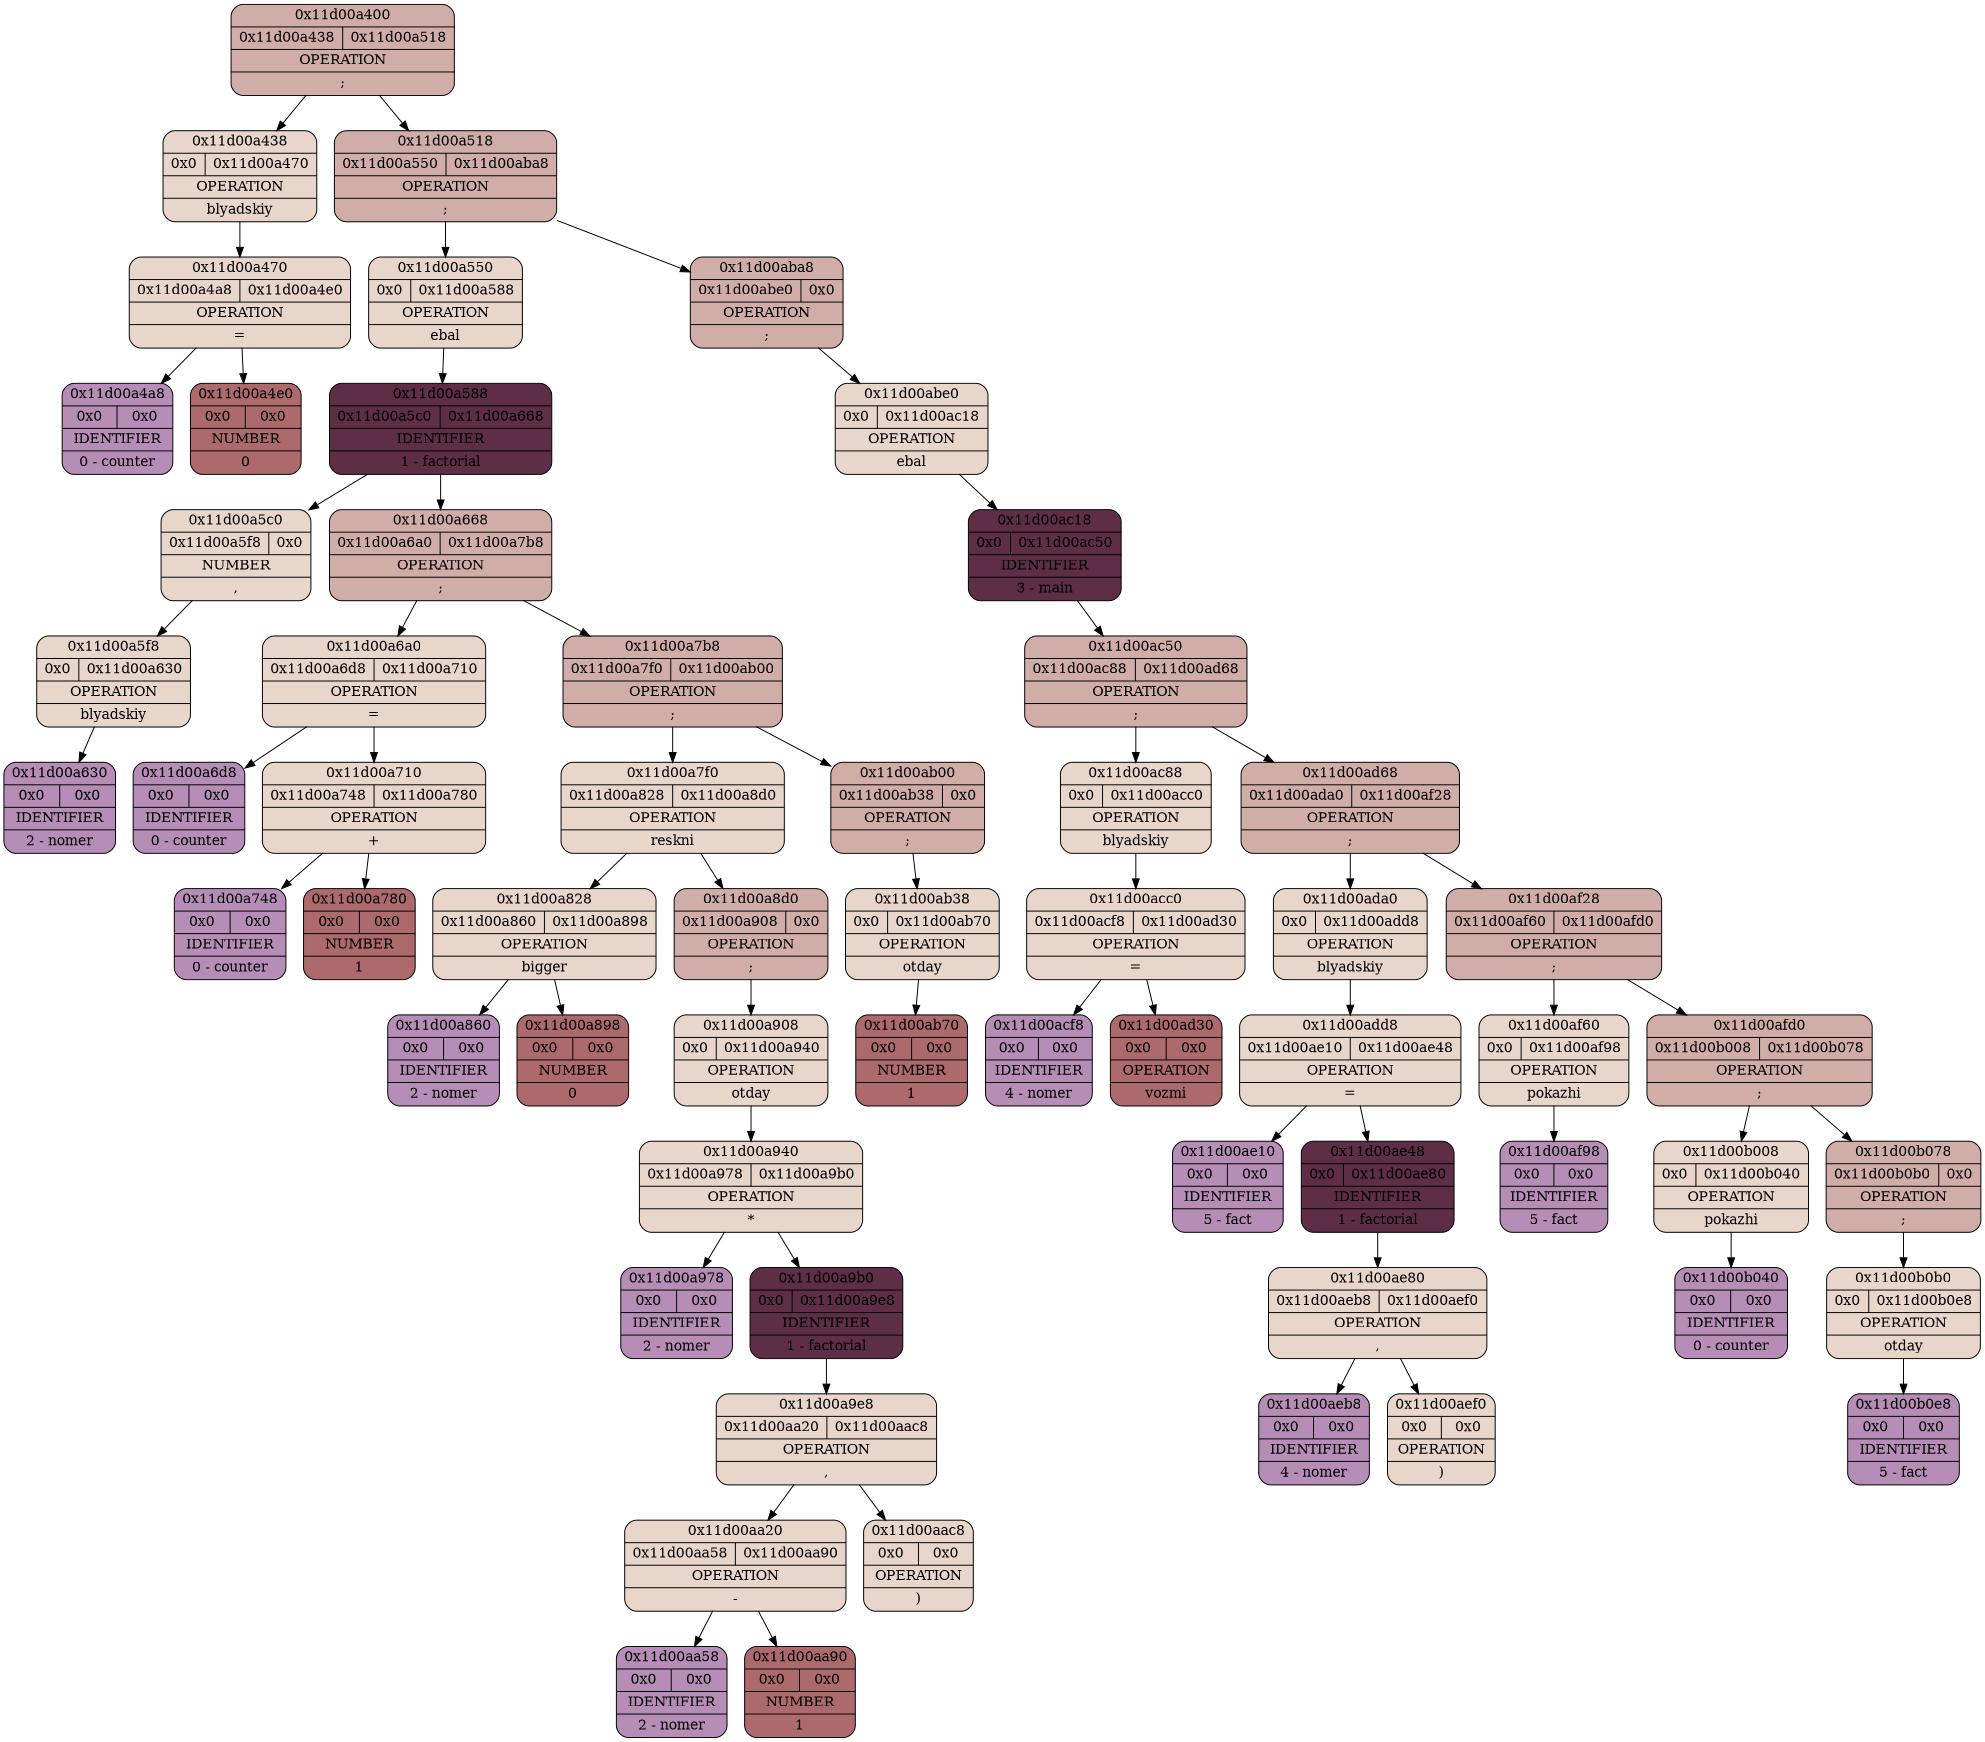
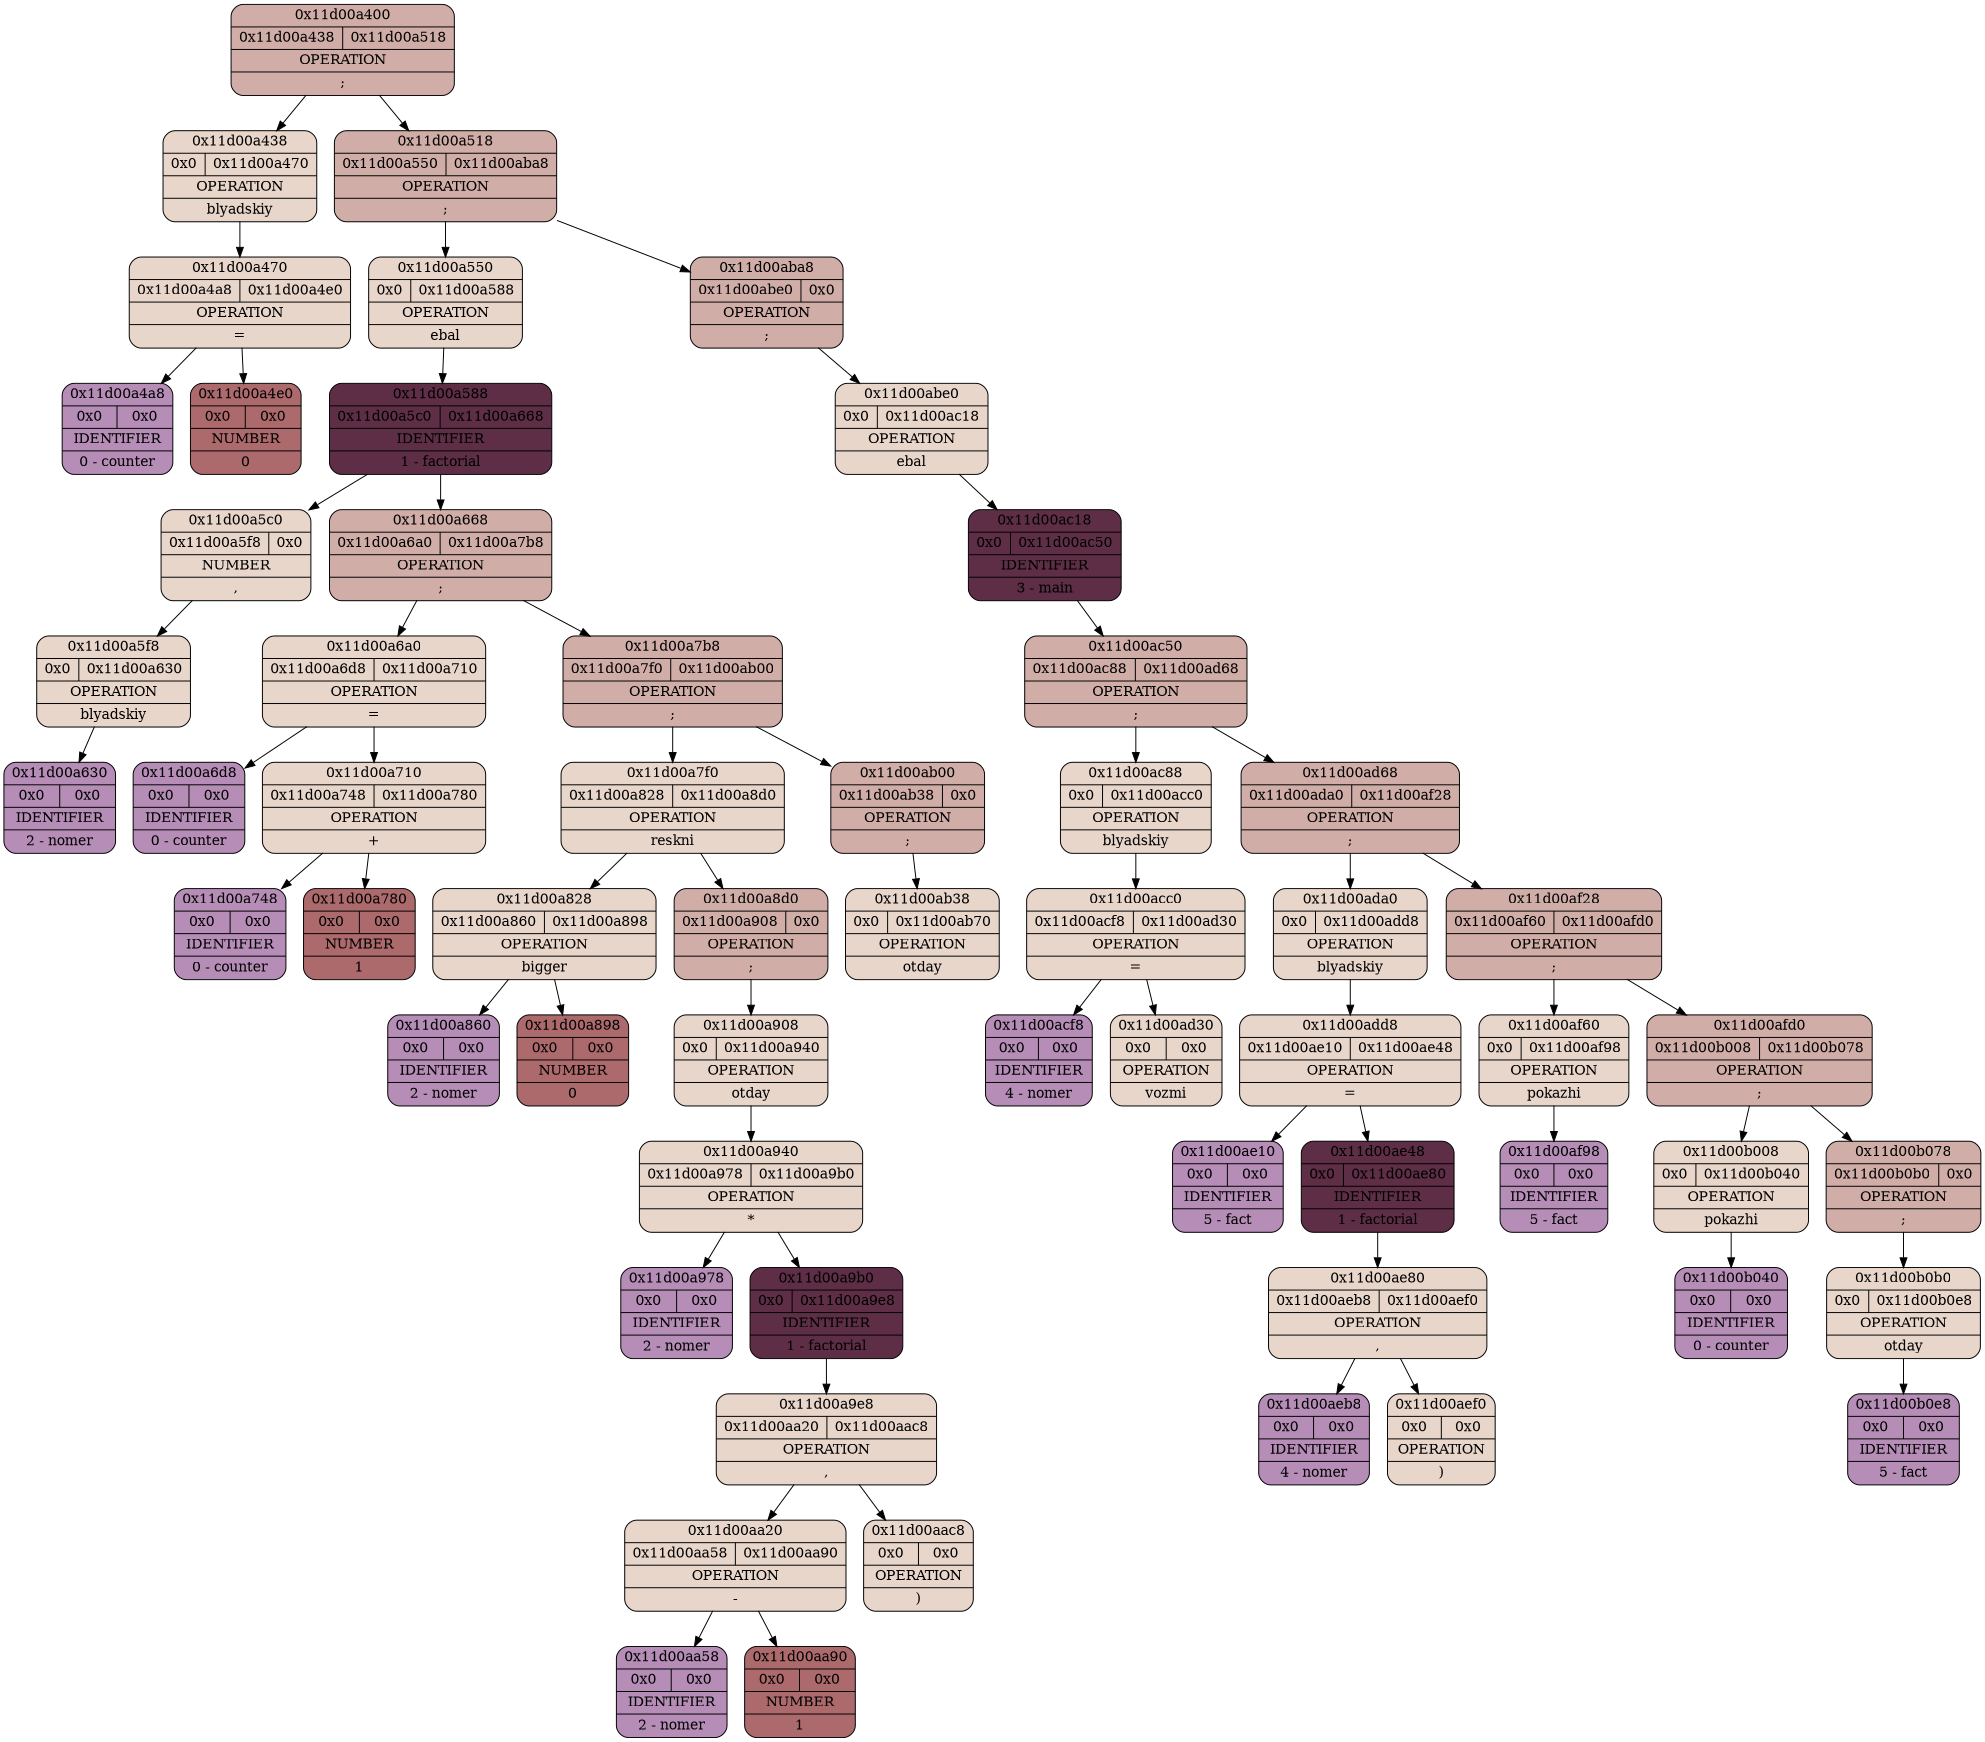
node "0x11d00ab70": removed
node "0x11d00ad30": fillcolor #ad6a6c -> #e8d6cb
